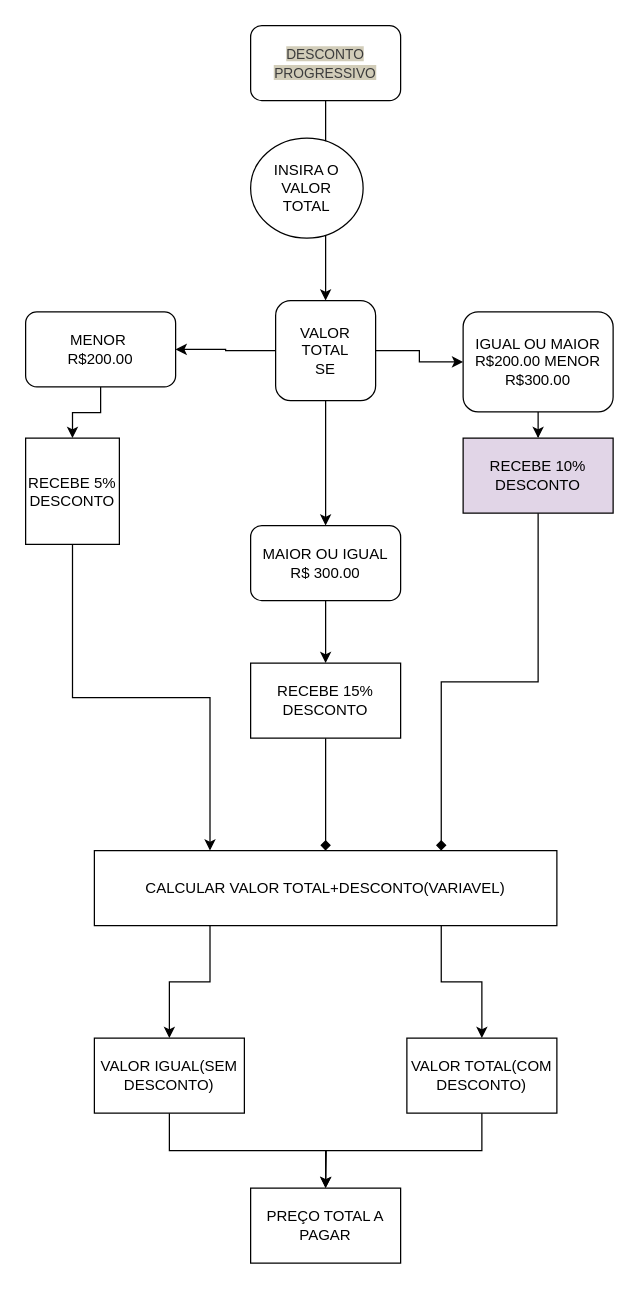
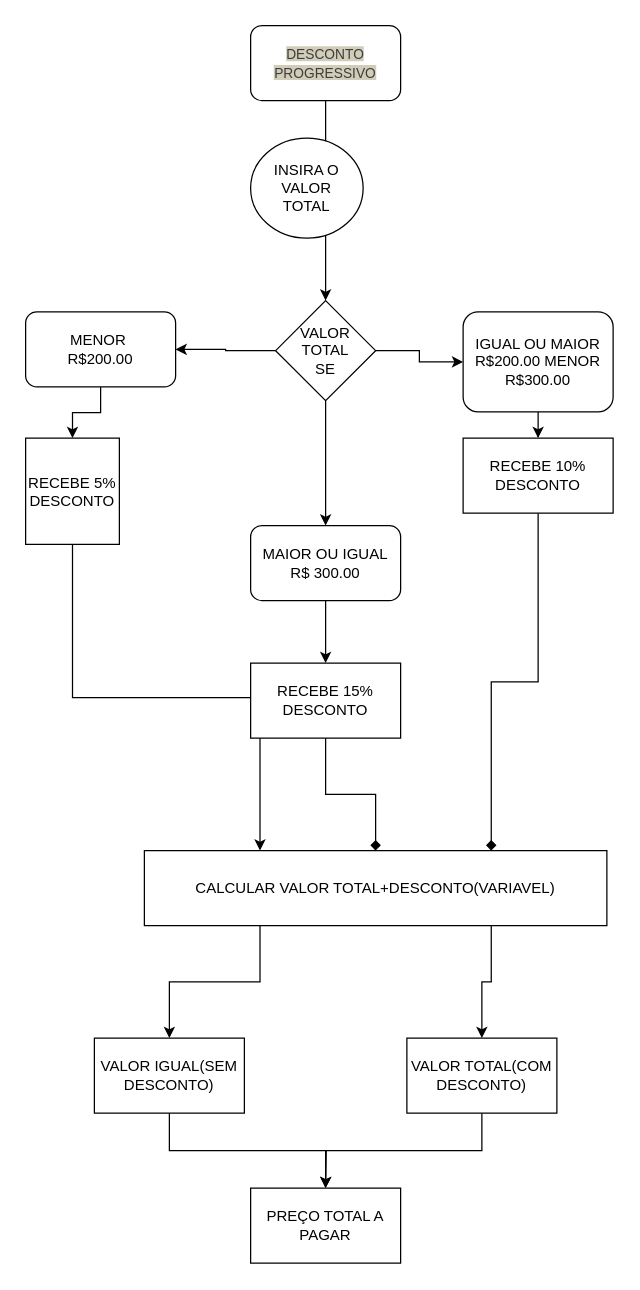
node "VALOR TOTAL SE": shape rounded rectangle -> diamond
node "RECEBE 10% DESCONTO": fillcolor #e1d5e7 -> #ffffff
node "CALCULAR VALOR TOTAL+DESCONTO(VARIAVEL)": moved (326, 888) -> (376, 888)
